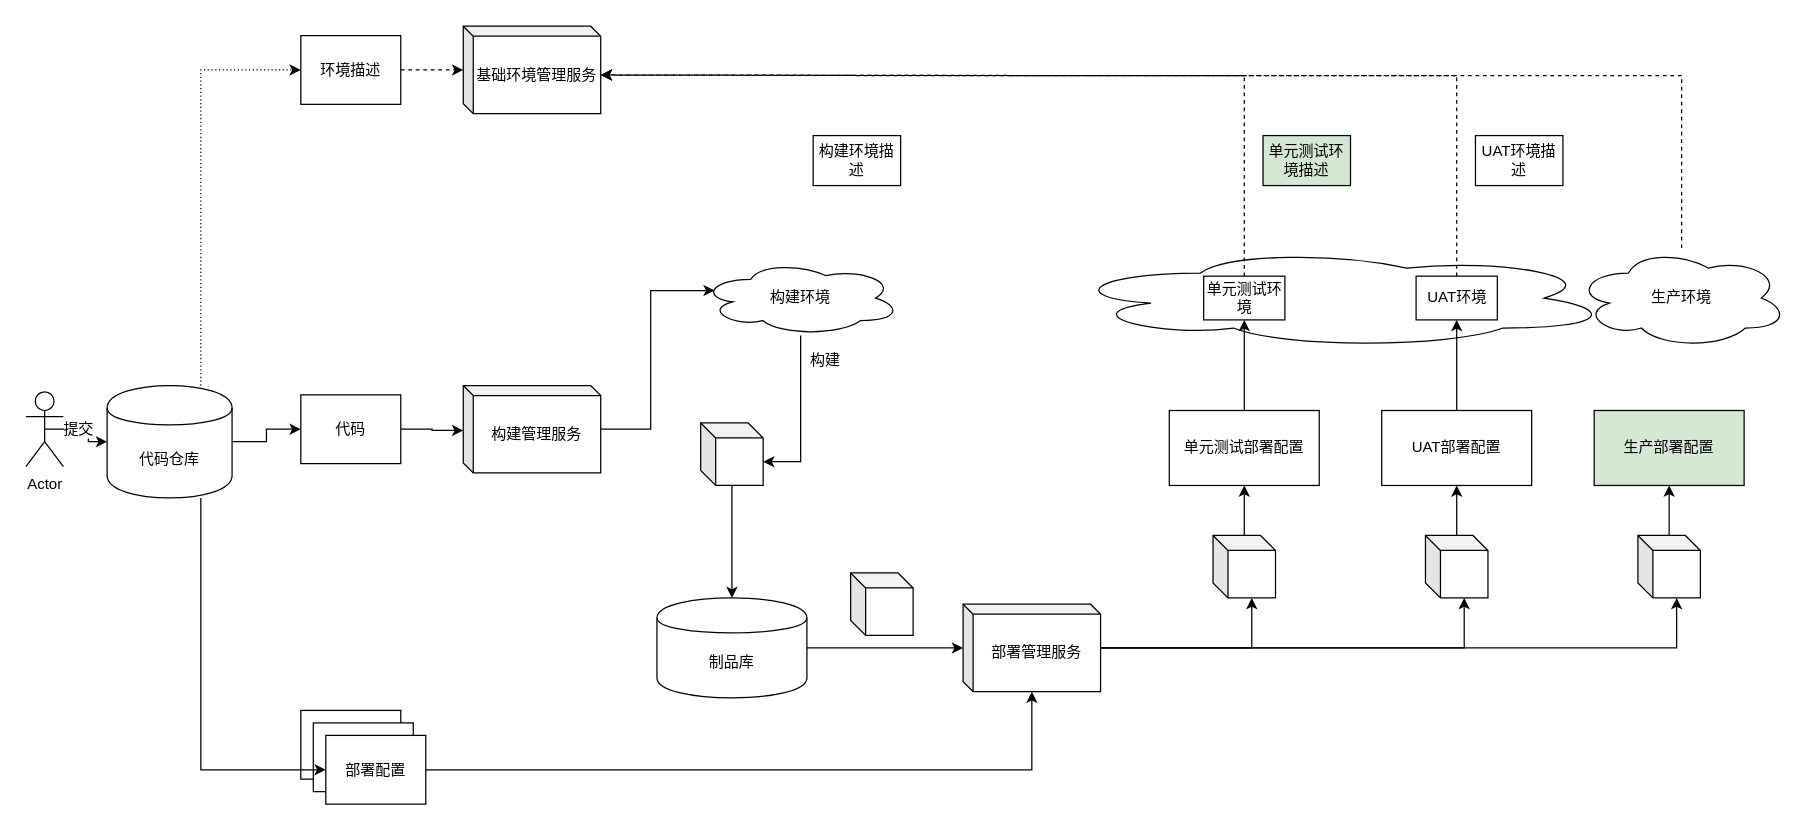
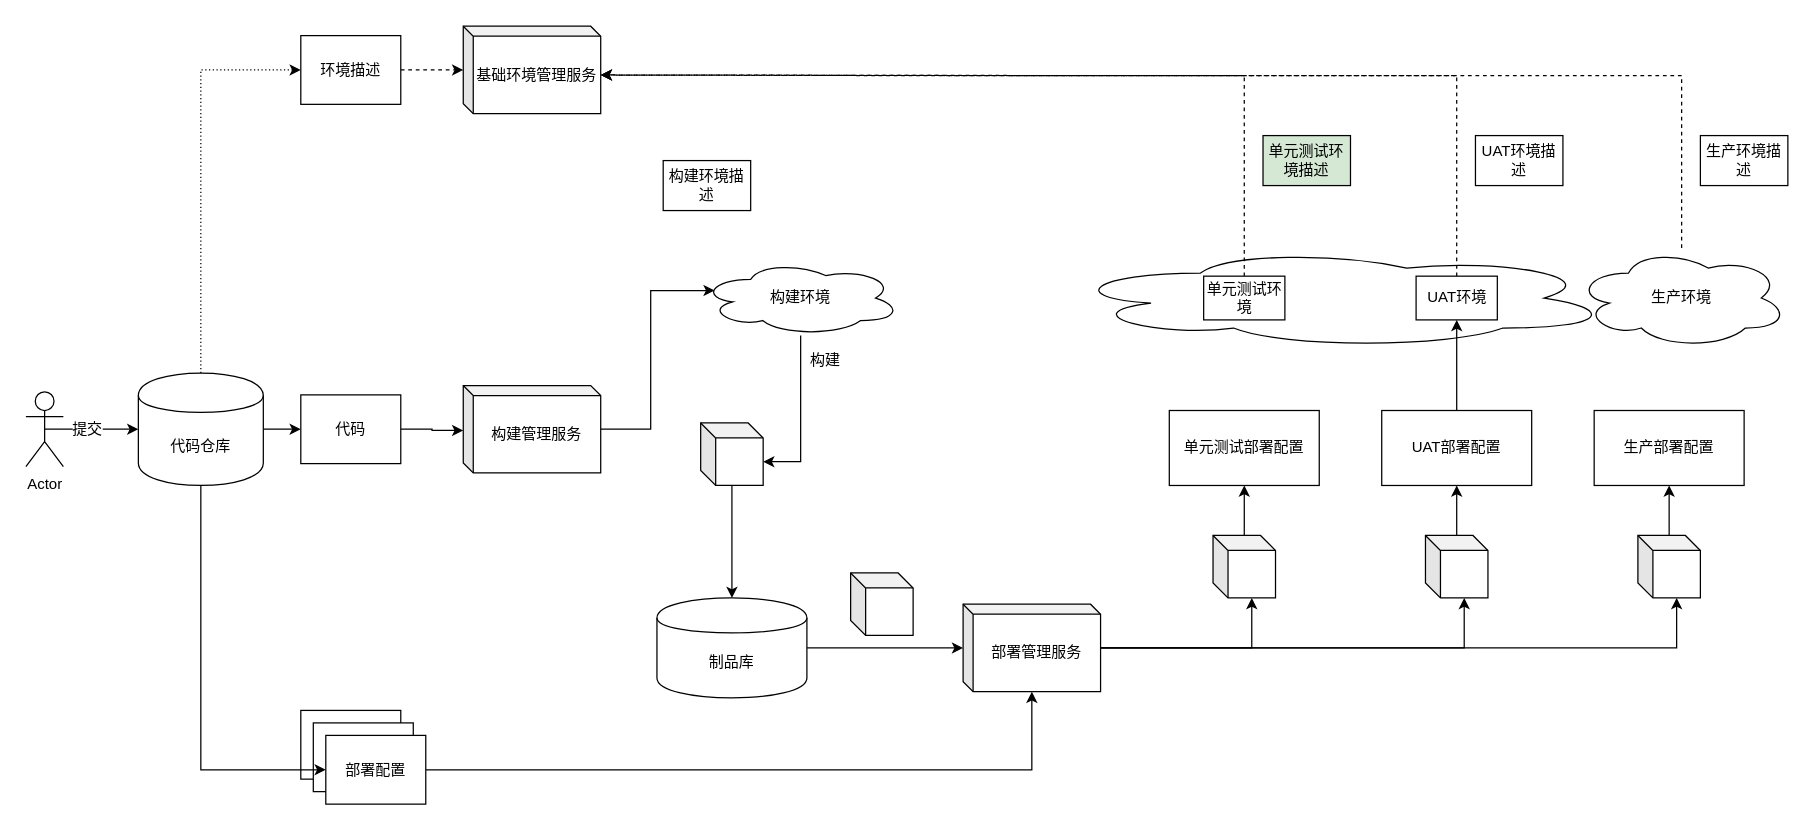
node "构建环境描述": moved (857, 161) -> (707, 186)
node "生产环境描述": added
edge "单元测试部署配置" -> "单元测试环境": removed
node "代码仓库": moved (169, 442) -> (201, 429)
node "生产部署配置": fillcolor #d5e8d4 -> #ffffff
